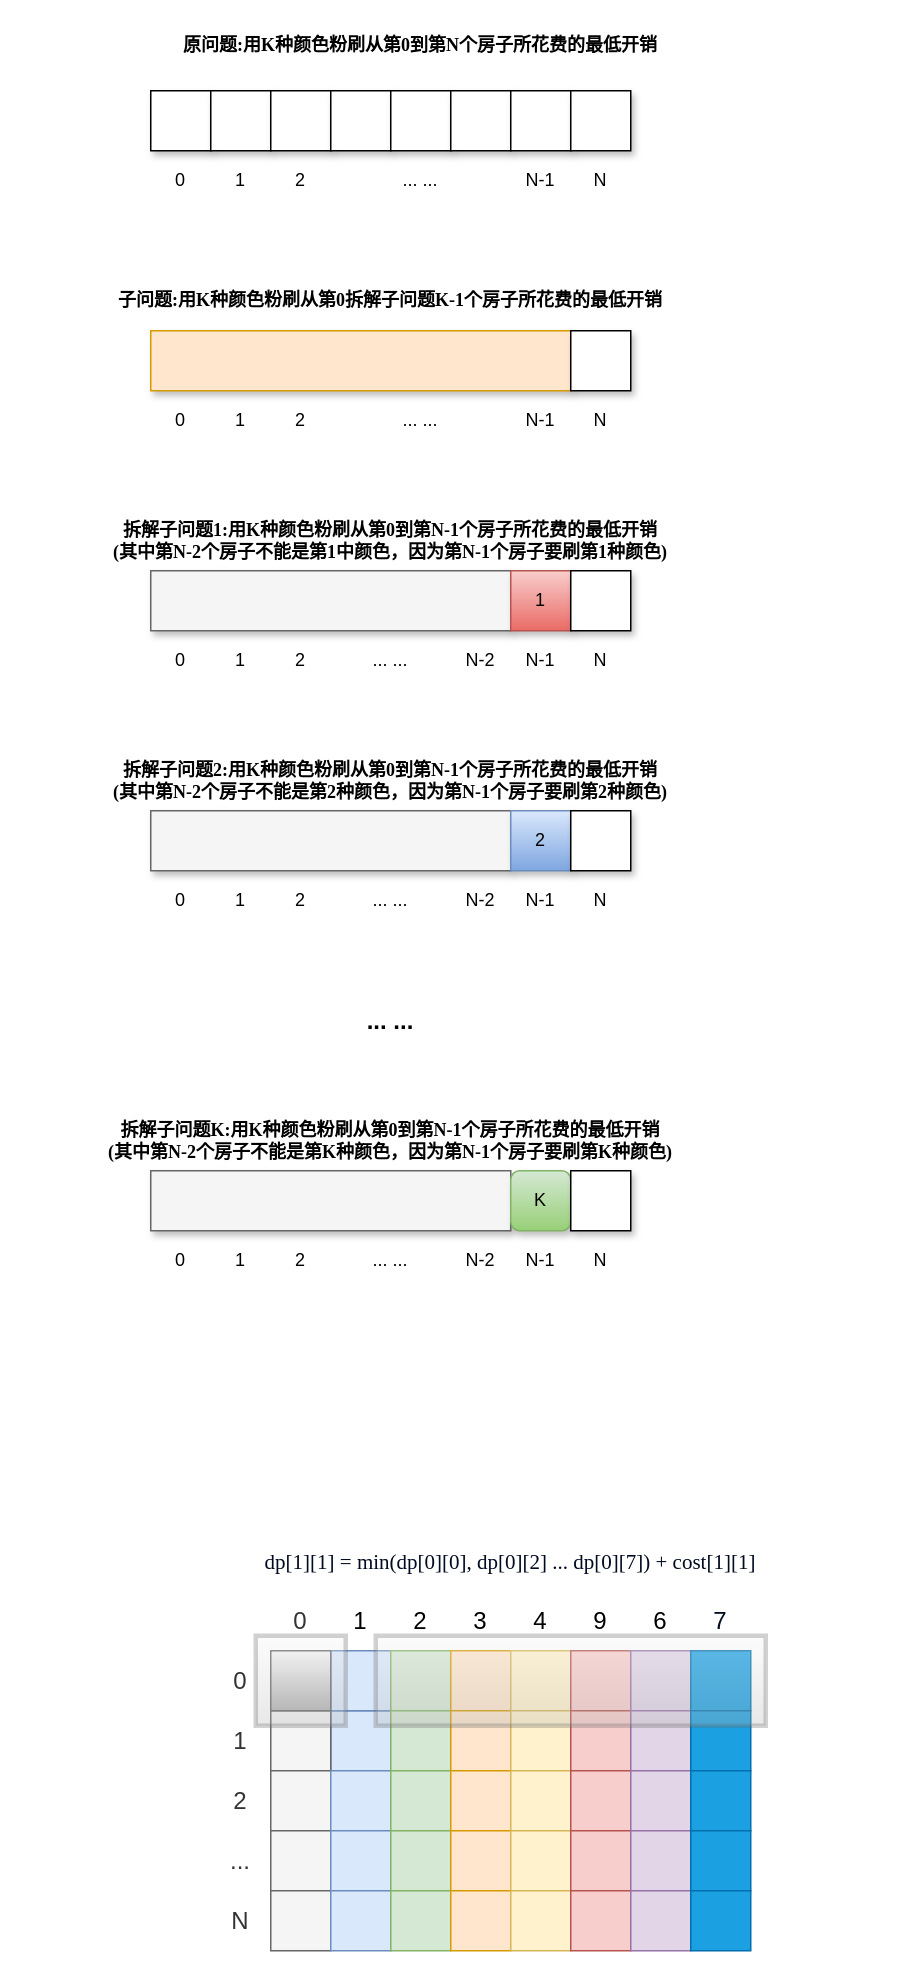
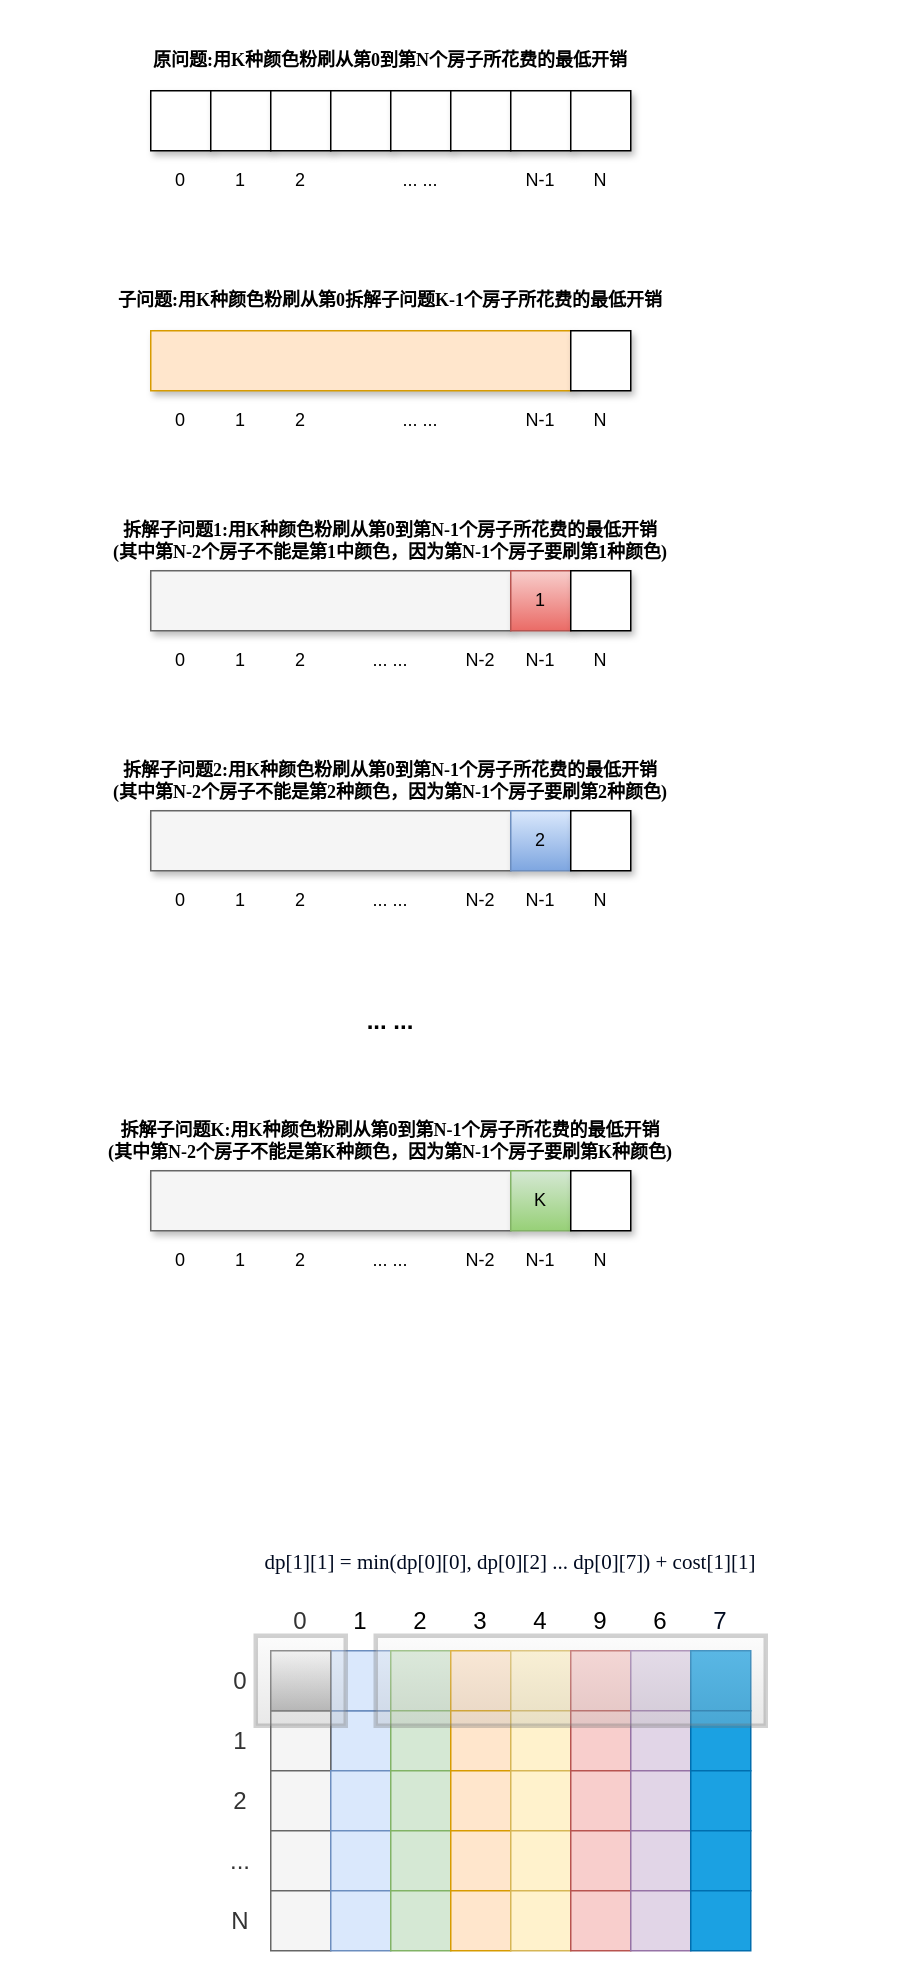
node "原问题:用K种颜色粉刷从第0到第N个房子所花费的最低开销": moved (421, 46) -> (391, 61)
node "K": shape rounded rectangle -> rectangle
